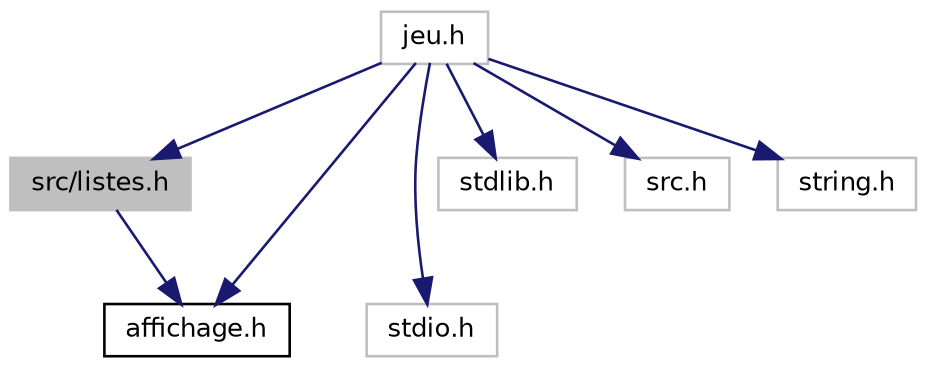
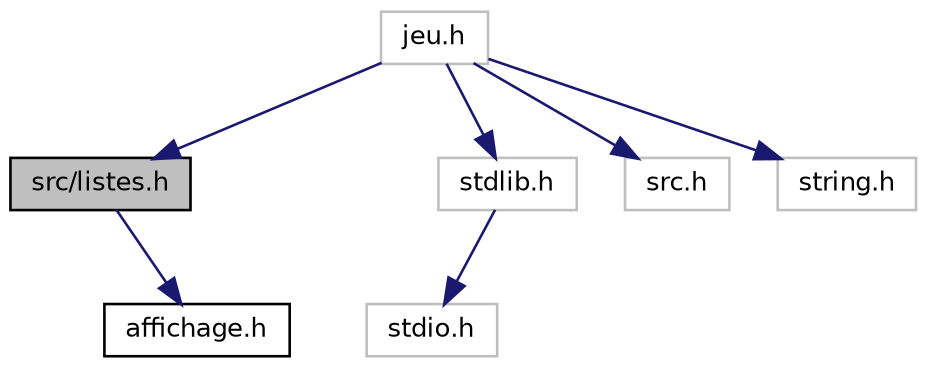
edge "jeu.h" -> "stdio.h": now "stdlib.h" -> "stdio.h"
edge "jeu.h" -> "affichage.h": removed
node "src/listes.h": color grey75 -> black
